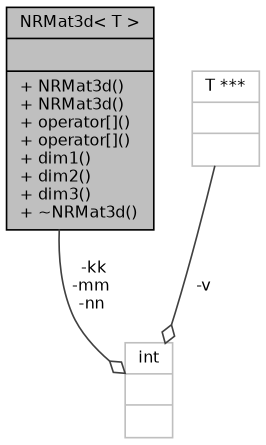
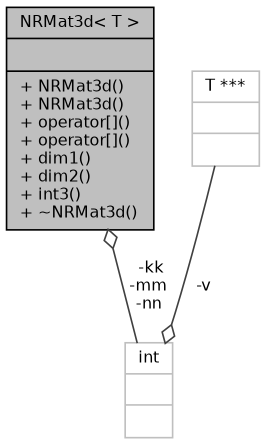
node "NRMat3d< T >": text "+ dim3()" -> "+ int3()"
edge "NRMat3d< T >" -> "int": reversed
